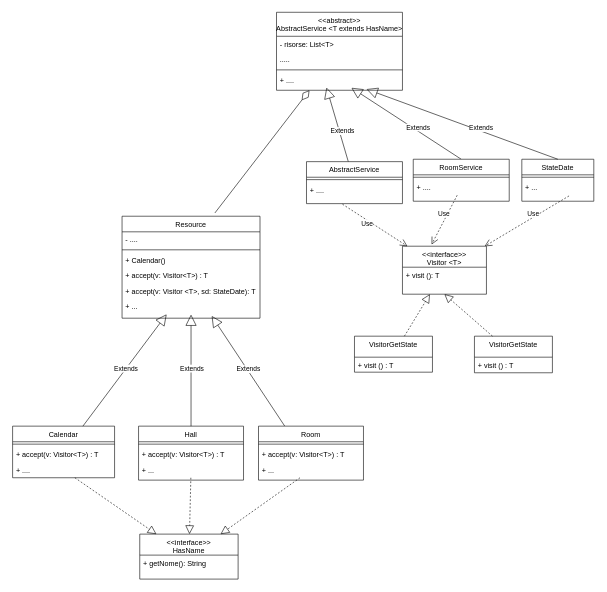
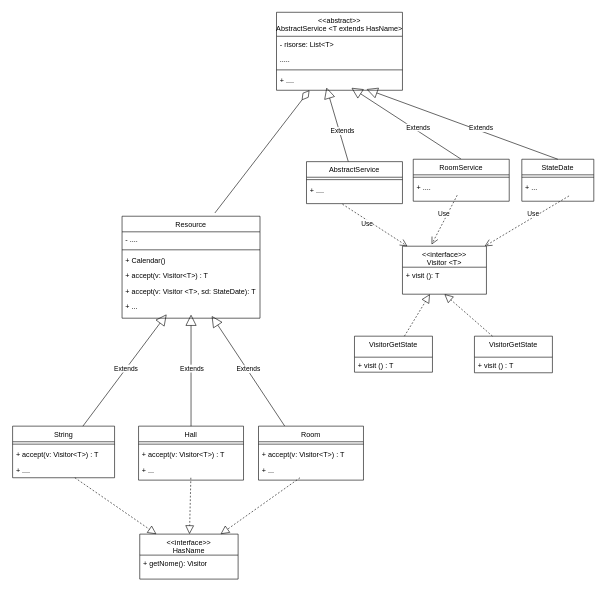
node "Calendar": label "Calendar" -> "String"
node "+ getNome(): String": label "+ getNome(): String" -> "+ getNome(): Visitor"
